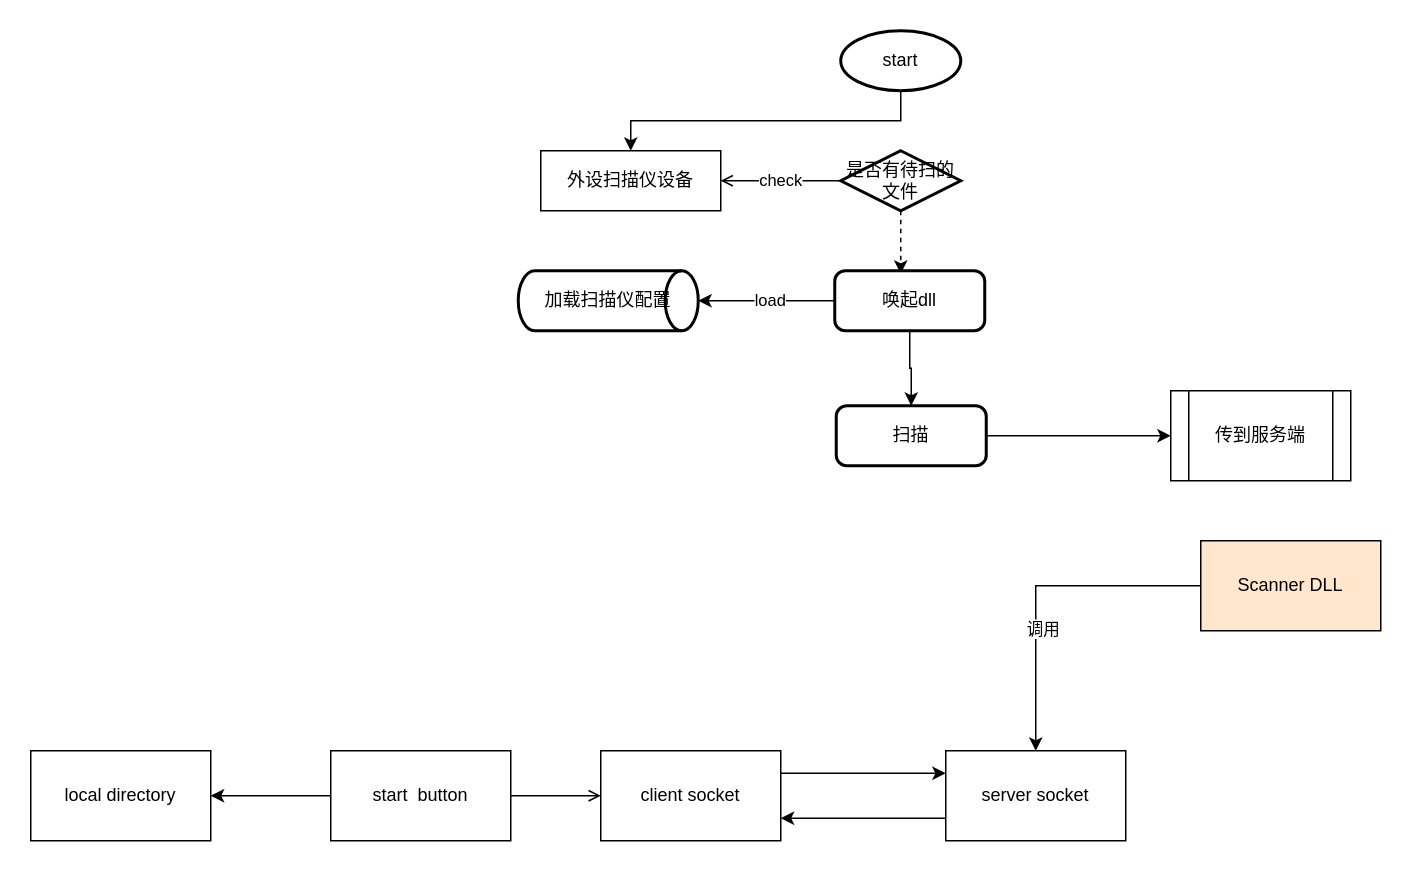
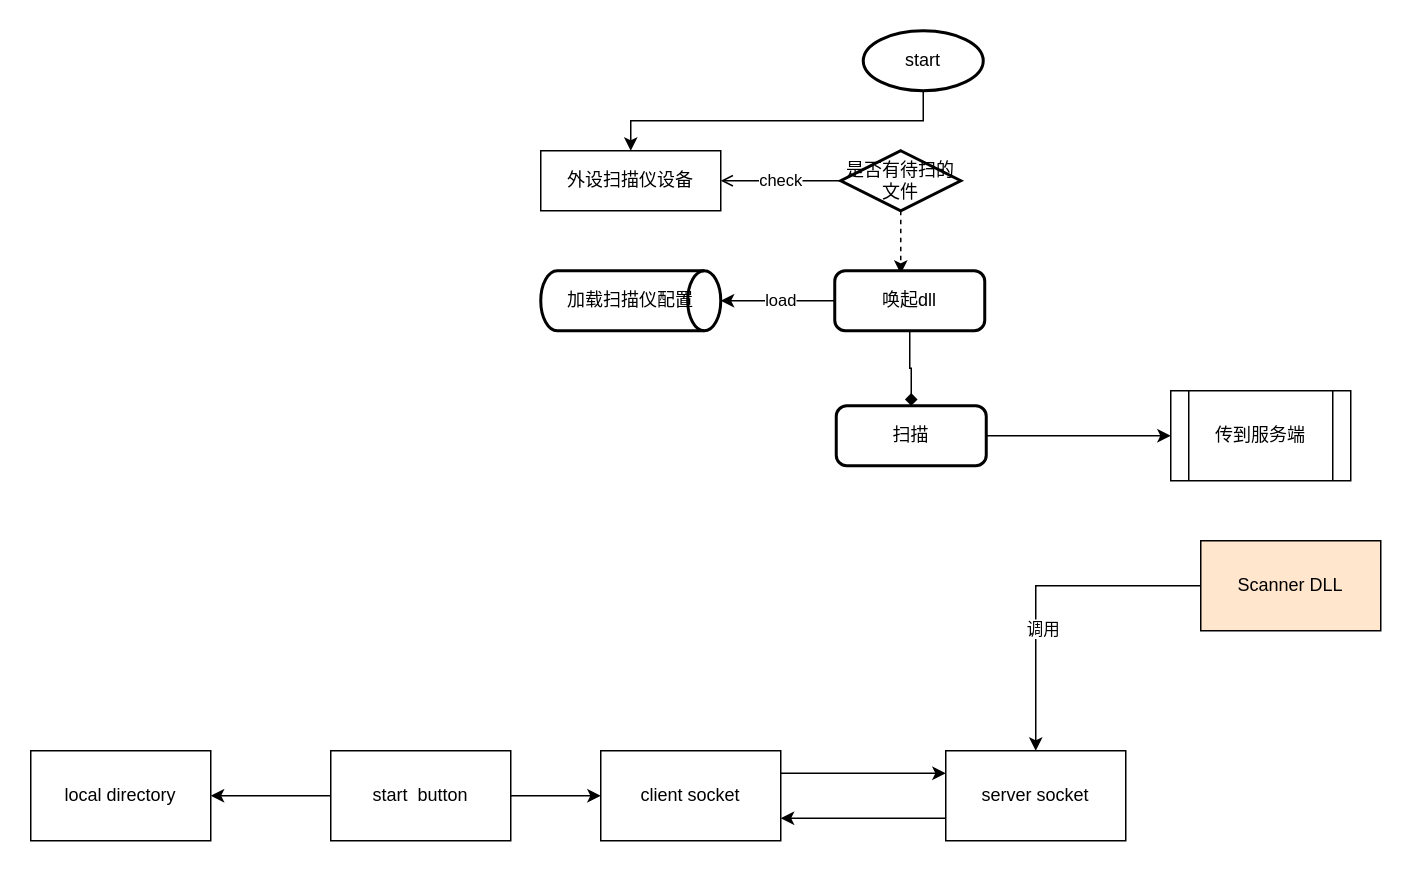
node "start": moved (901, 61) -> (923, 61)
node "加载扫描仪配置": moved (608, 301) -> (631, 301)
edge "唤起dll" -> "扫描": arrowhead classic -> diamond
edge "start button" -> "client socket": arrowhead open -> classic
